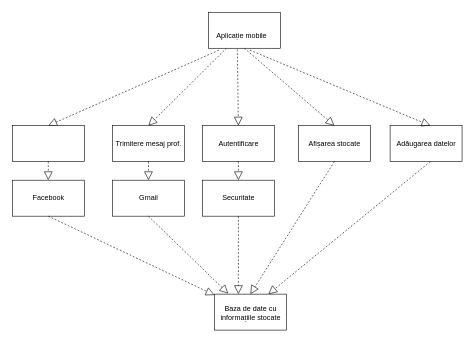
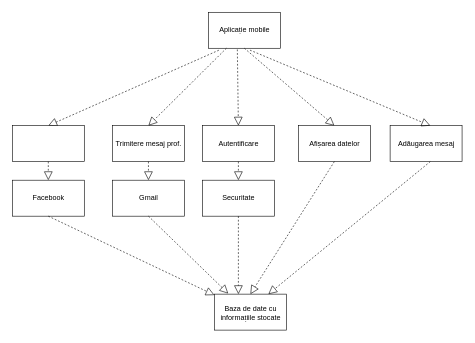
node "Aplicație mobile": moved (242, 36) -> (245, 30)
node "Afișarea stocate": label "Afișarea stocate" -> "Afișarea datelor"
node "Adăugarea datelor": label "Adăugarea datelor" -> "Adăugarea mesaj"
